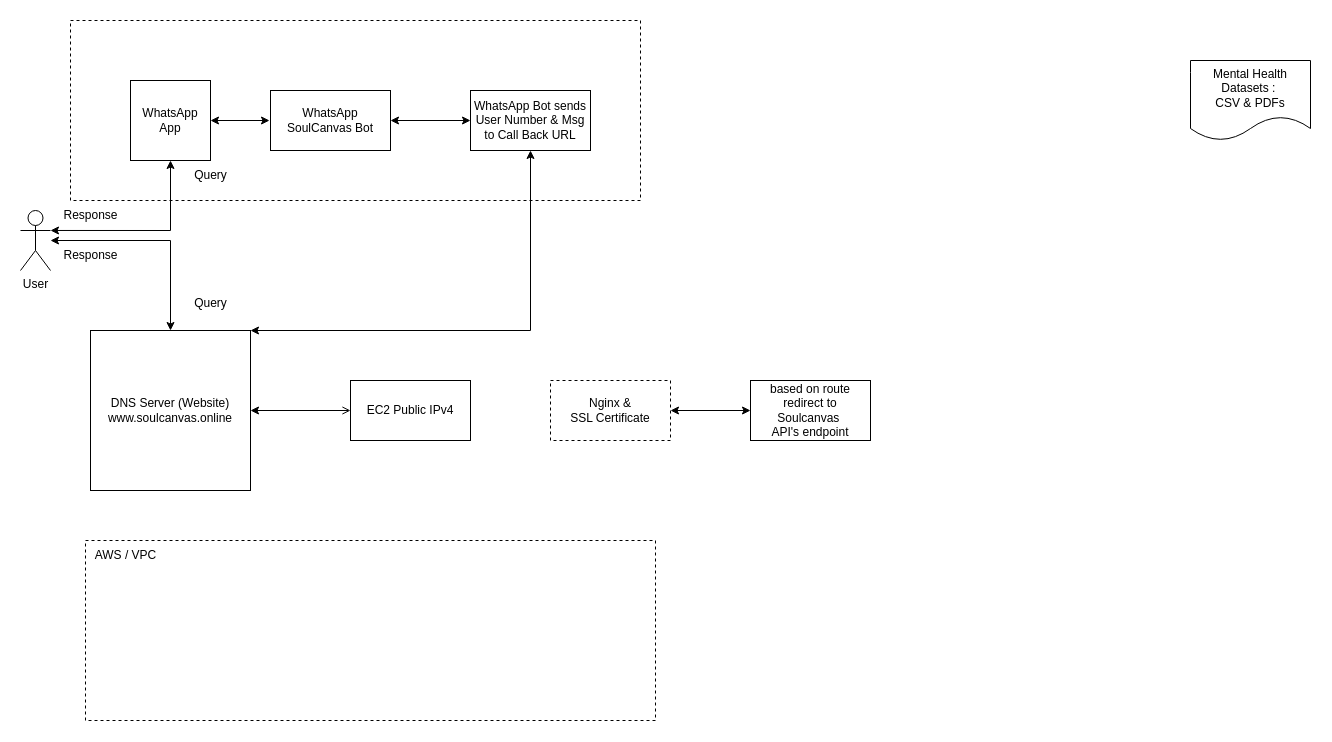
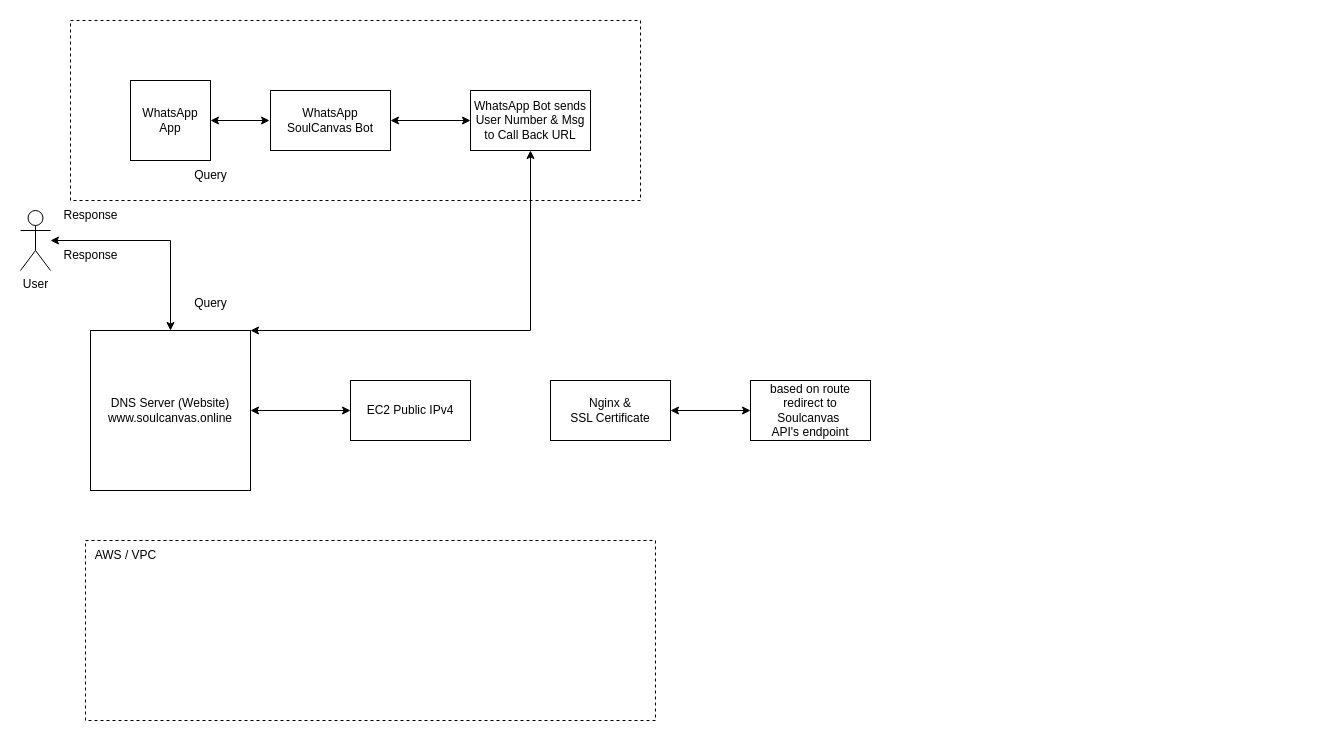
node "Mental Health Datasets : CSV & PDFs": removed
edge "WhatsApp App" -- "User": removed
edge "DNS Server (Website) www.soulcanvas.online" -- "EC2 Public IPv4": arrowhead open -> classic
node "Nginx & SSL Certificate": style dashed -> solid
